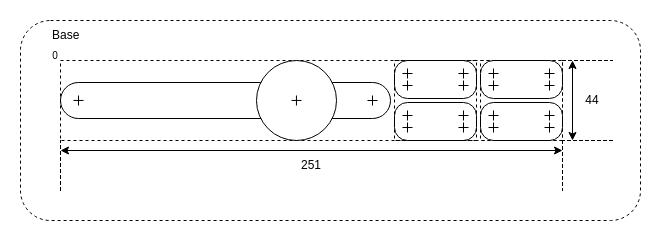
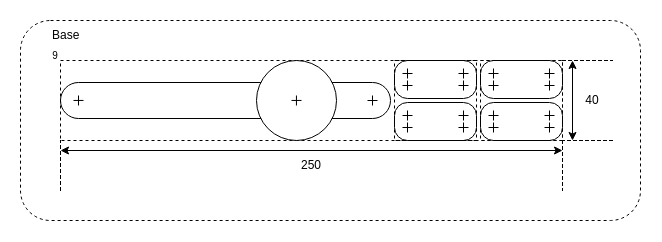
node "0": label "0" -> "9"
node "44": label "44" -> "40"
node "251": label "251" -> "250"
